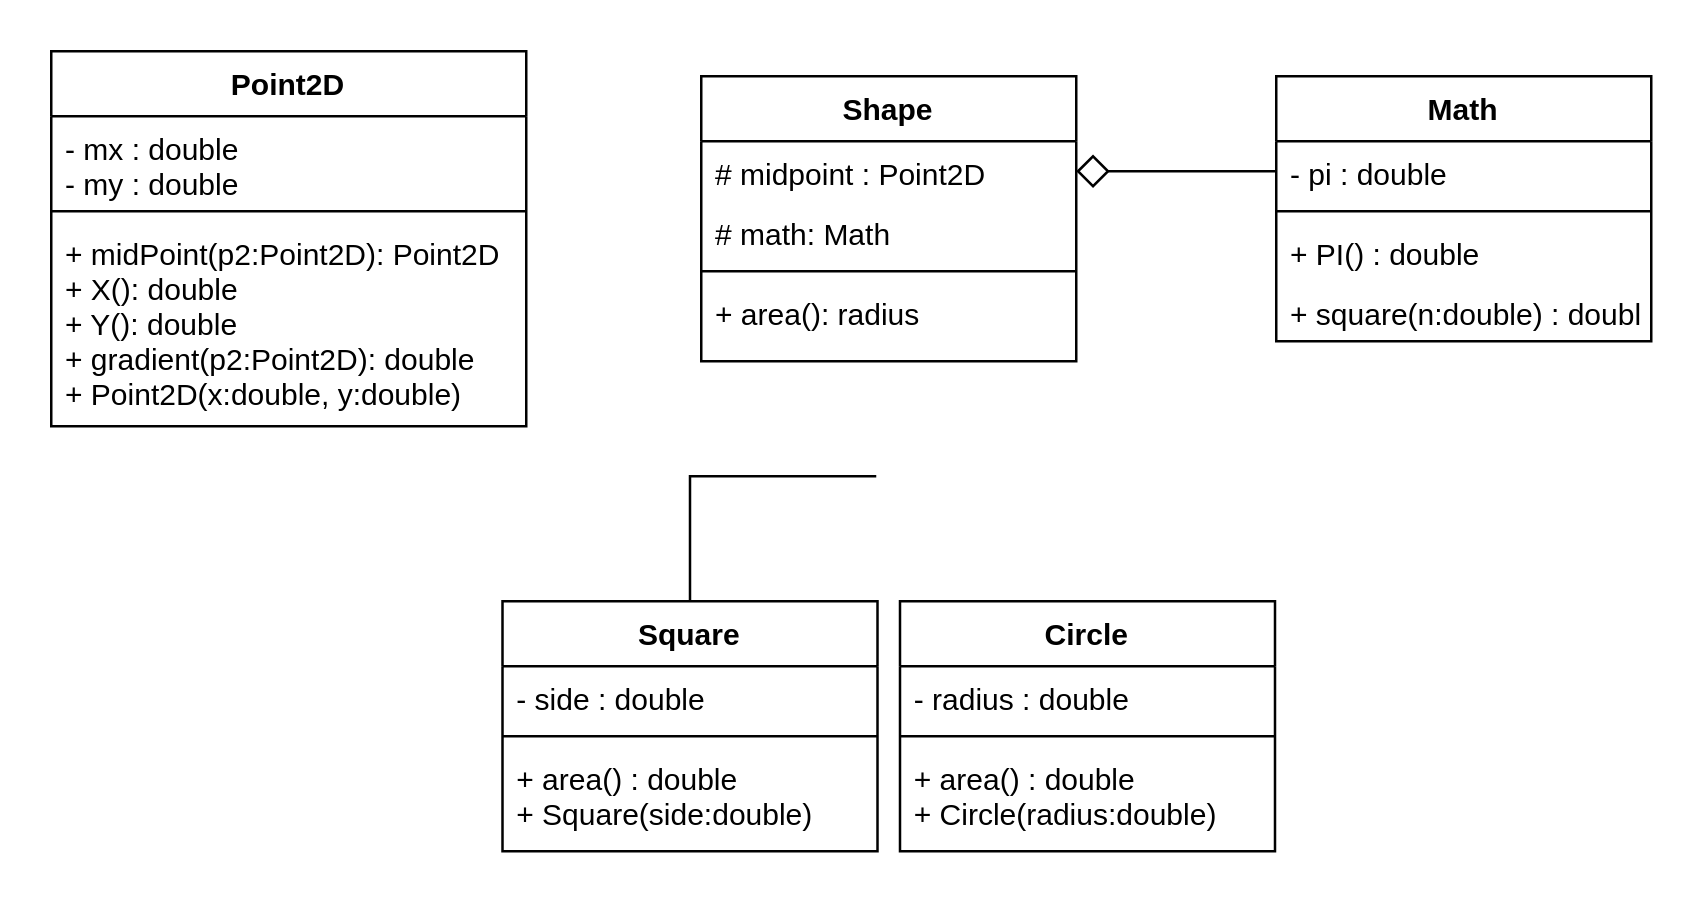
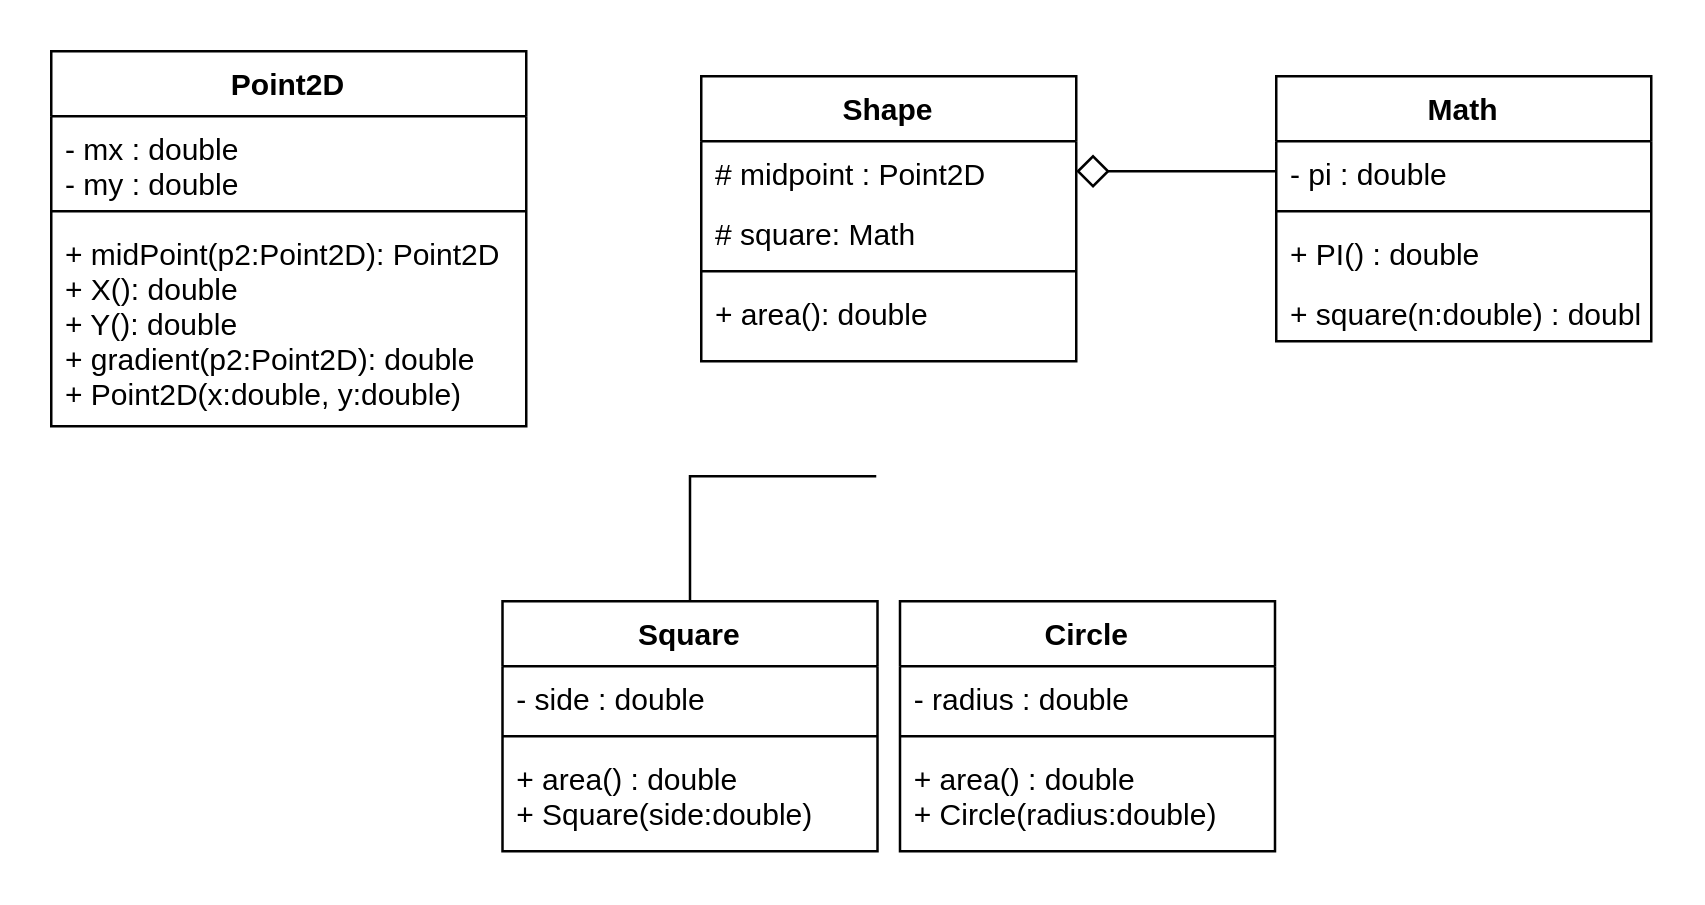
node "# math: Math": label "# math: Math" -> "# square: Math"
node "+ area(): radius": label "+ area(): radius" -> "+ area(): double"
